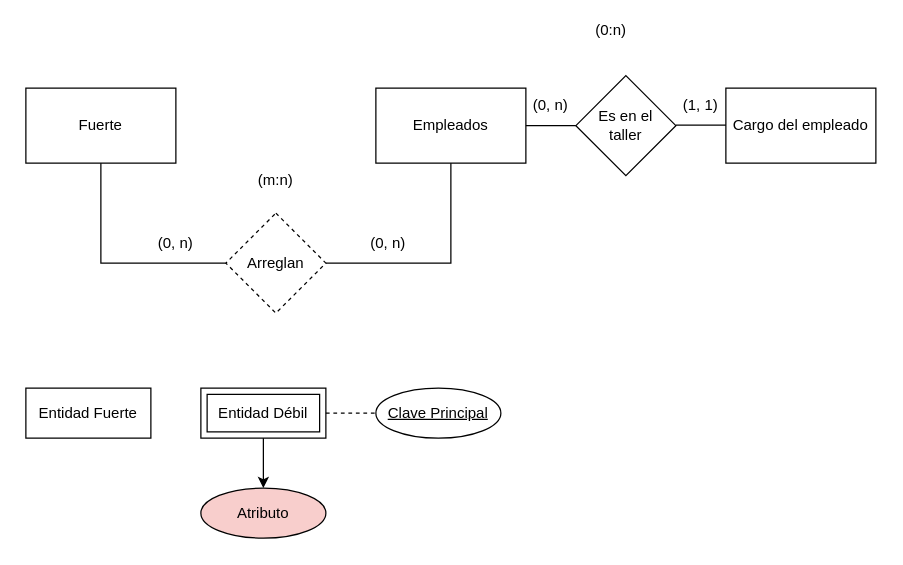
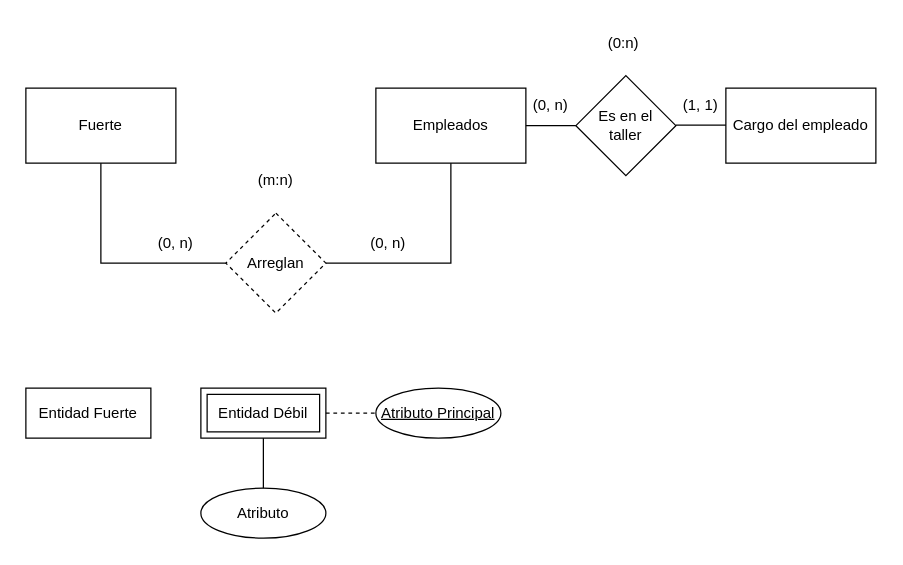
node "(0:n)": moved (613, 32) -> (626, 44)
node "Clave Principal": label "Clave Principal" -> "Atributo Principal"
edge "Entidad Débil" -> "Atributo": arrowhead classic -> none
node "Atributo": fillcolor #f8cecc -> #ffffff
